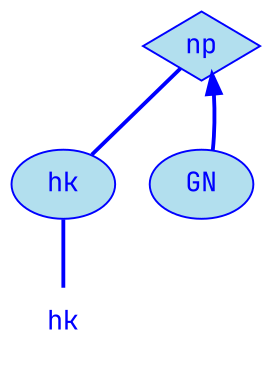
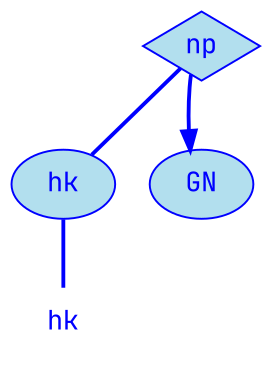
edge "GN" -> "np": reversed
